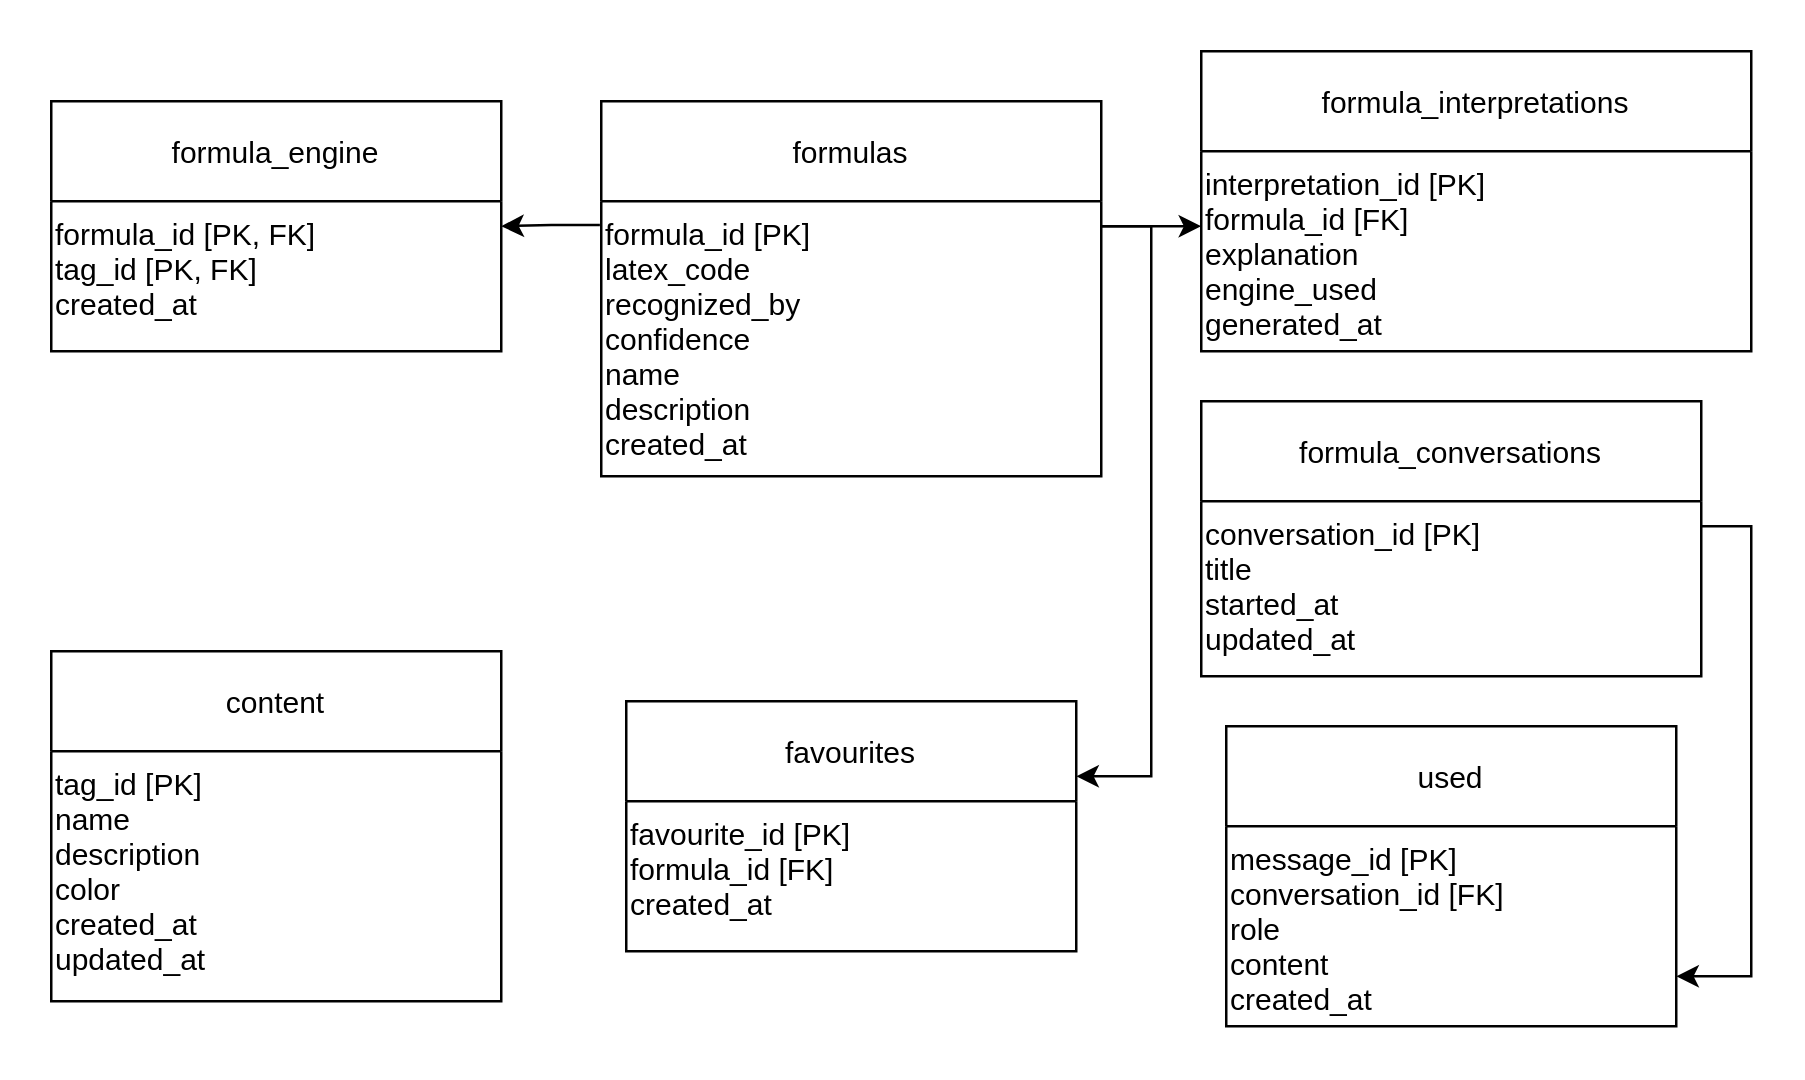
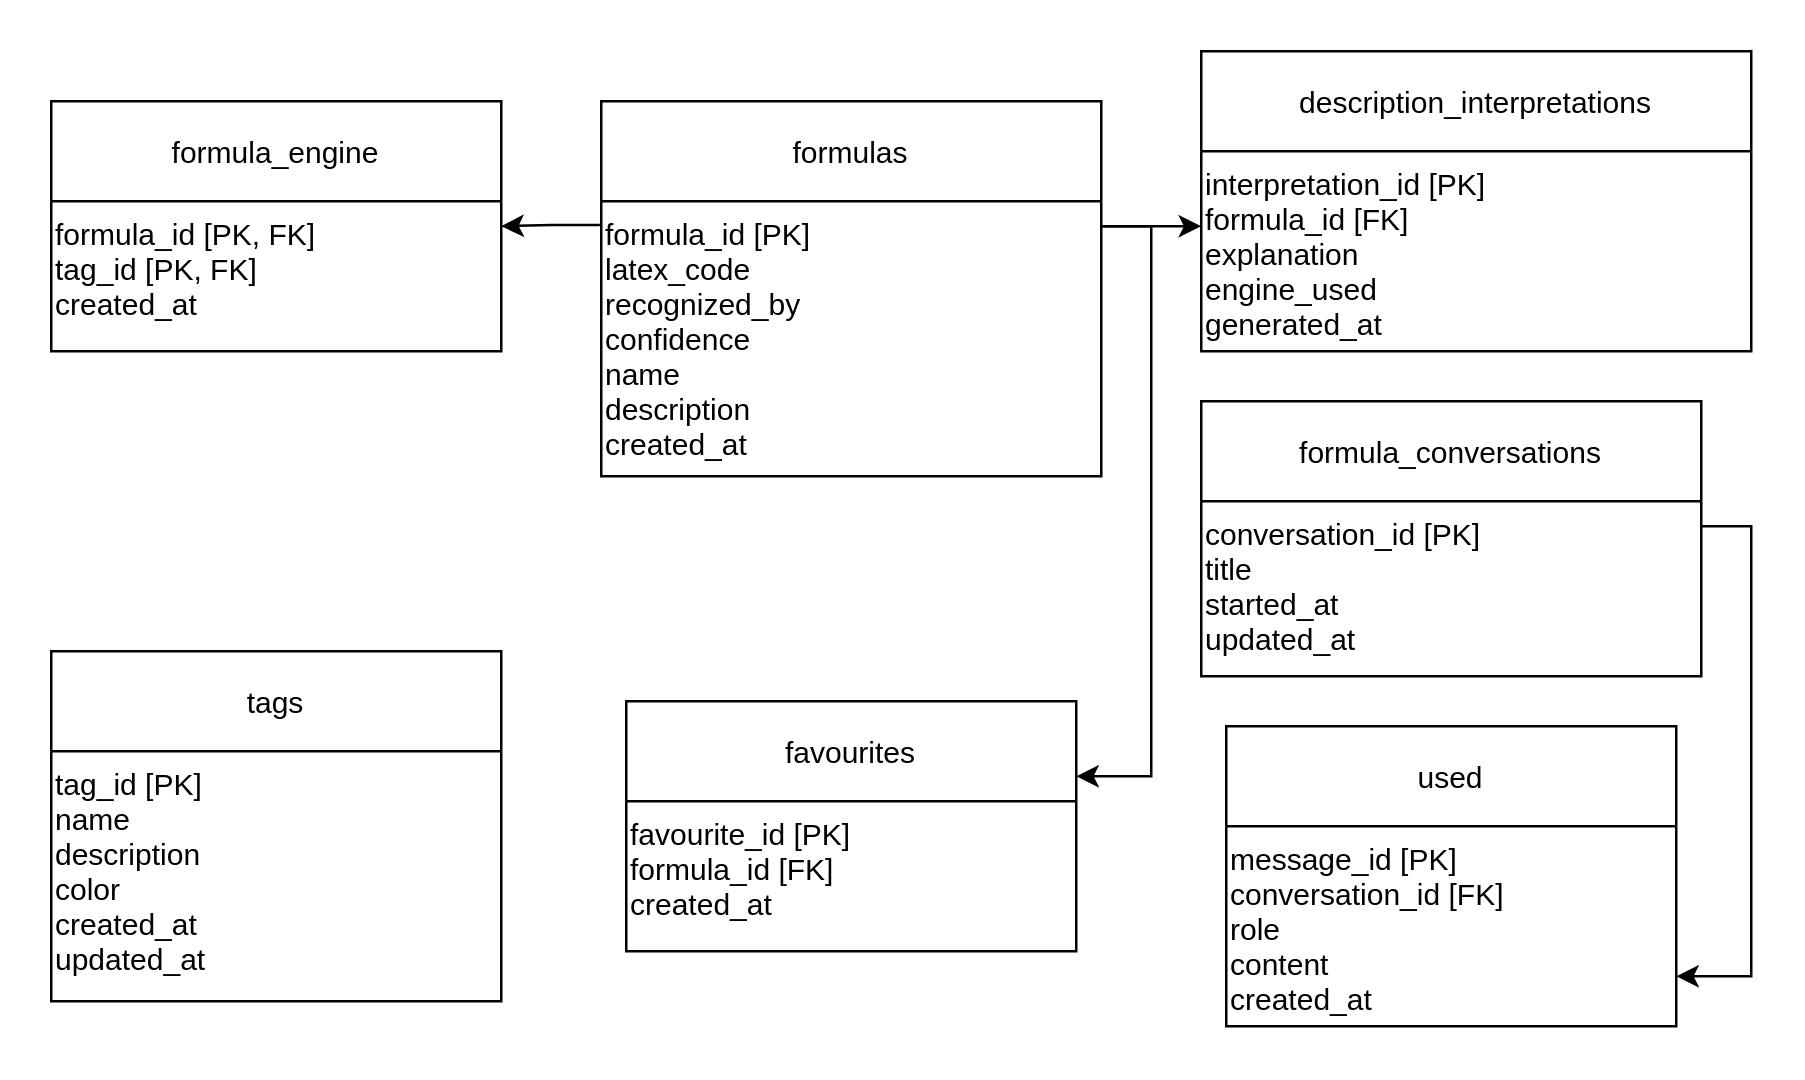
node "formula_interpretations": label "formula_interpretations" -> "description_interpretations"
node "content": label "content" -> "tags"
